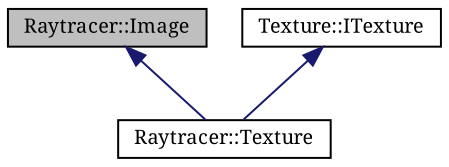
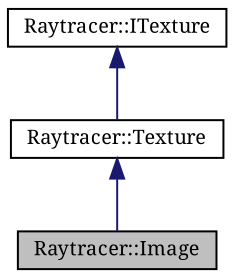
node "Texture::ITexture": label "Texture::ITexture" -> "Raytracer::ITexture"
edge "Raytracer::Texture" -> "Raytracer::Image": reversed
